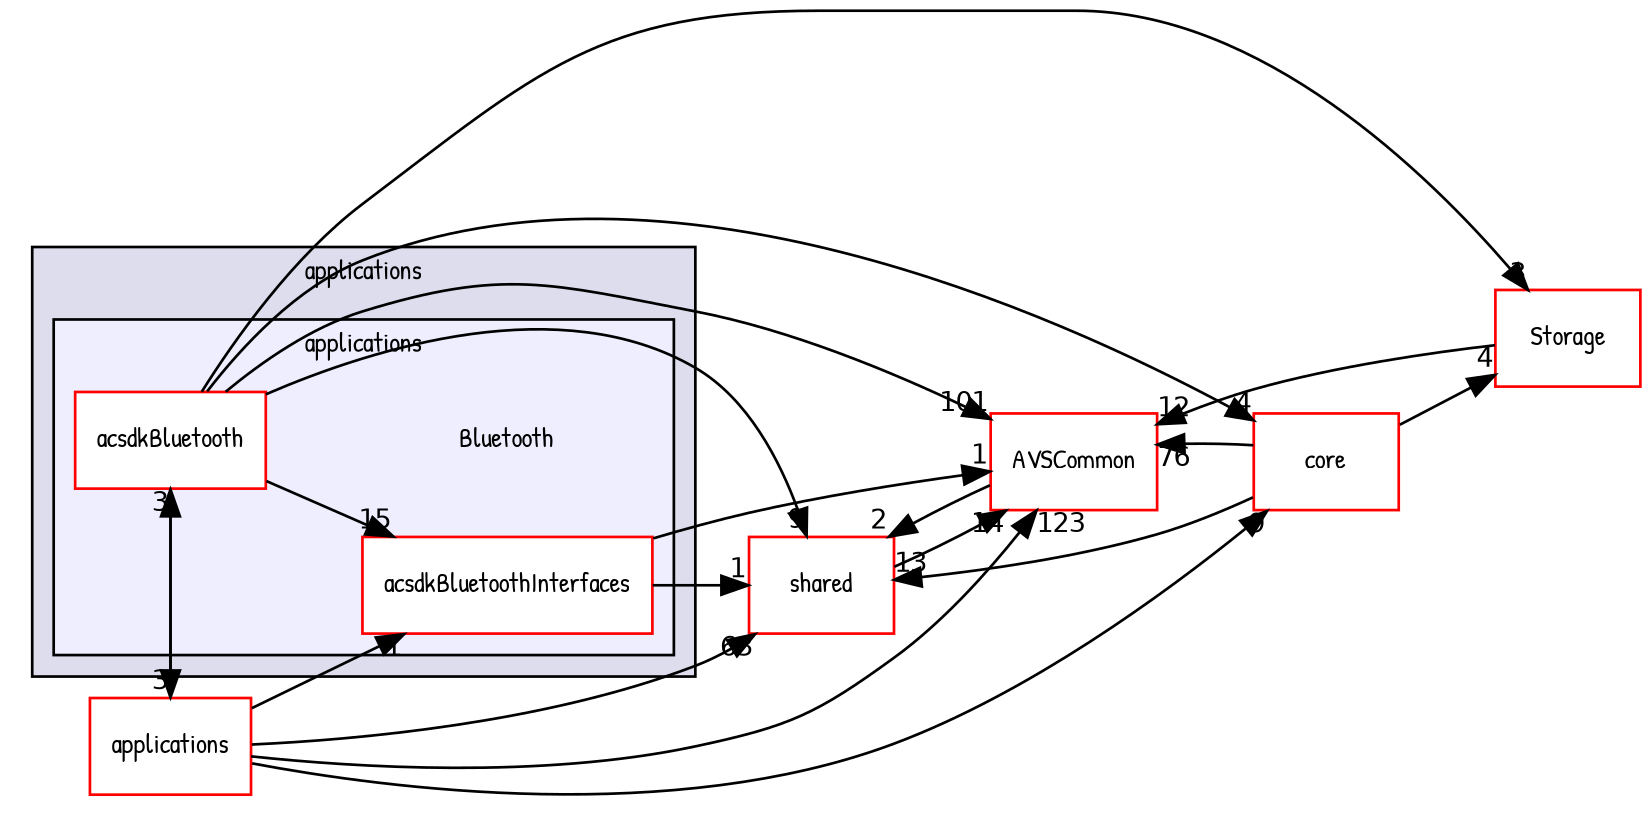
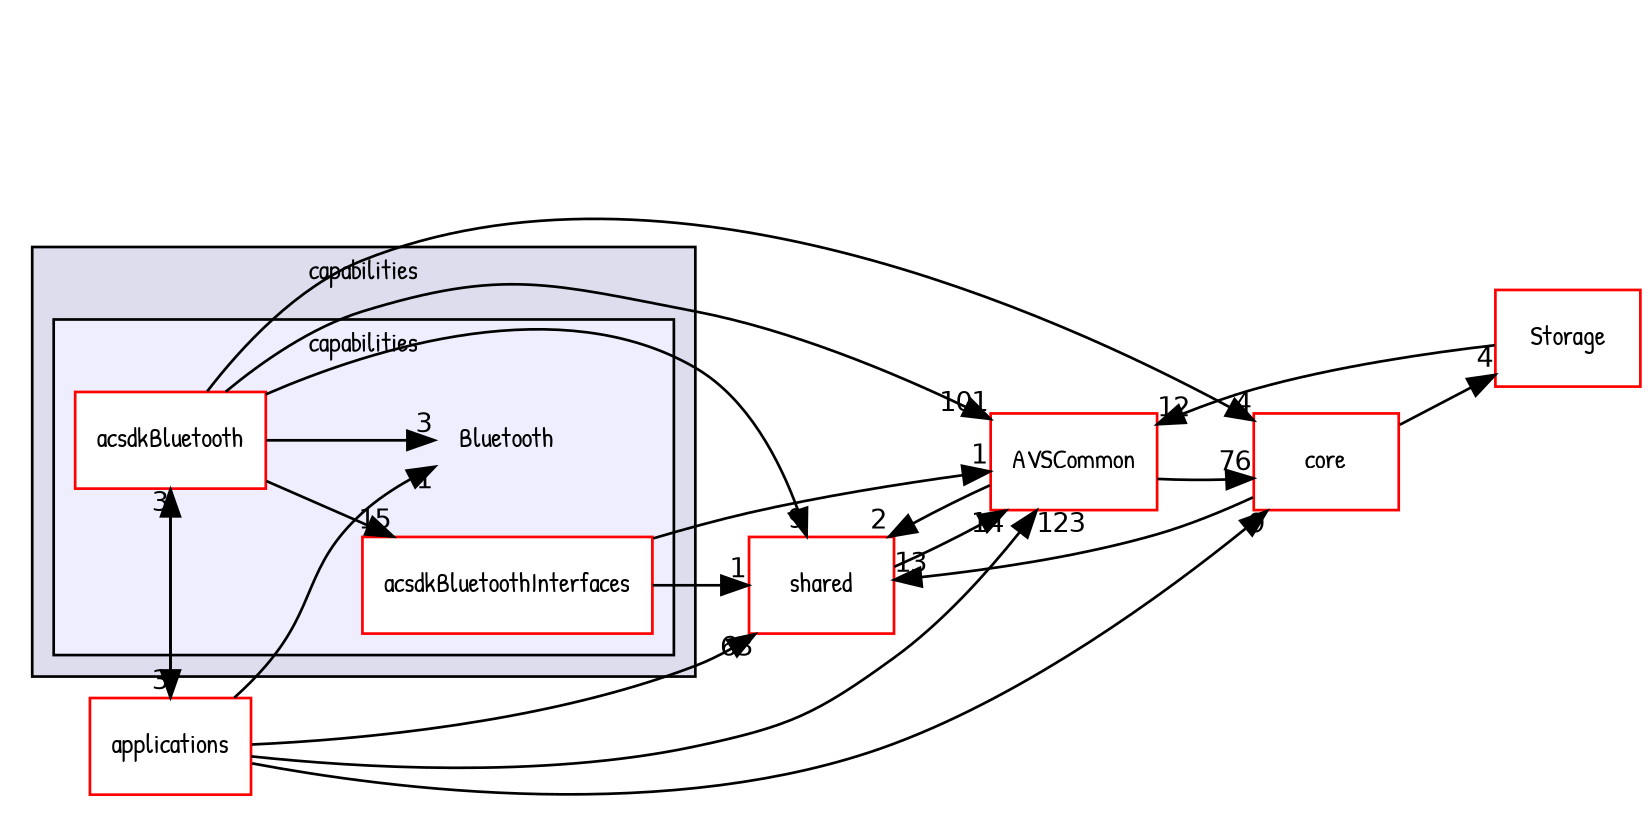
edge "acsdkBluetooth" -> "Storage": now "acsdkBluetooth" -> "Bluetooth"
cluster "applications": label "applications" -> "capabilities"
edge "core" -> "AVSCommon": reversed
edge "applications" -> "acsdkBluetoothInterfaces": now "applications" -> "Bluetooth"
